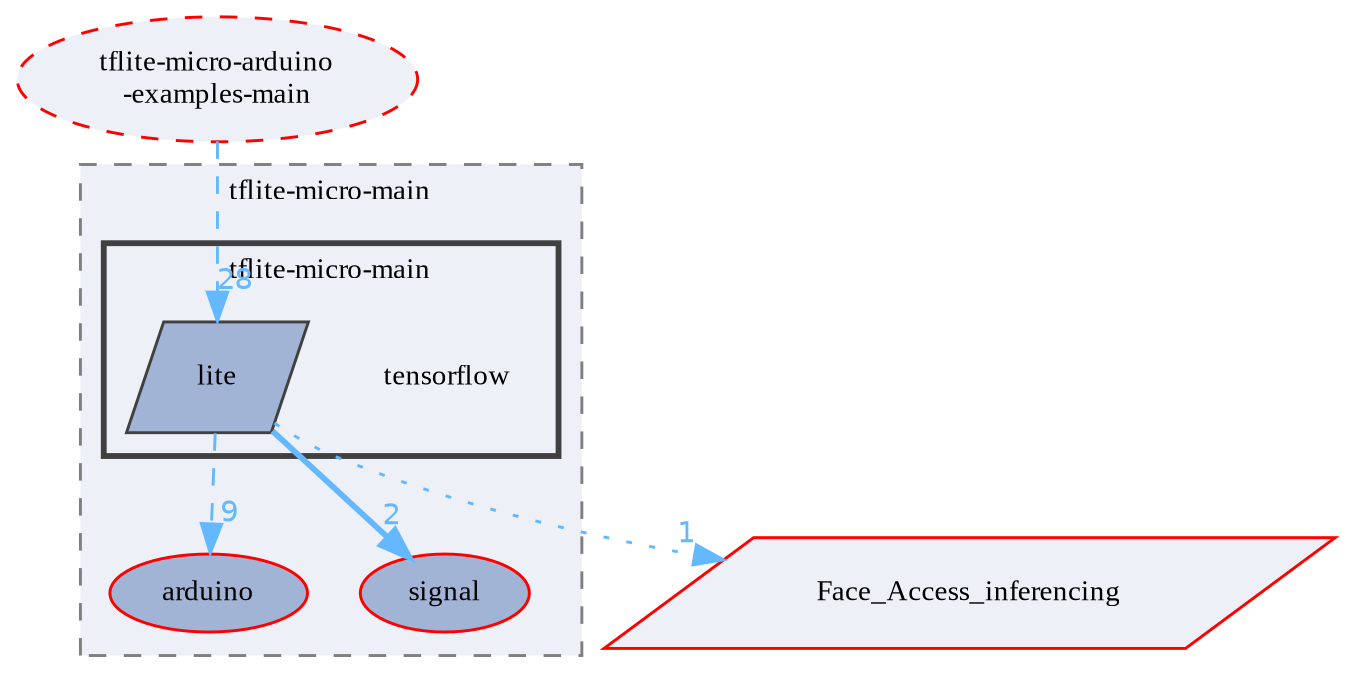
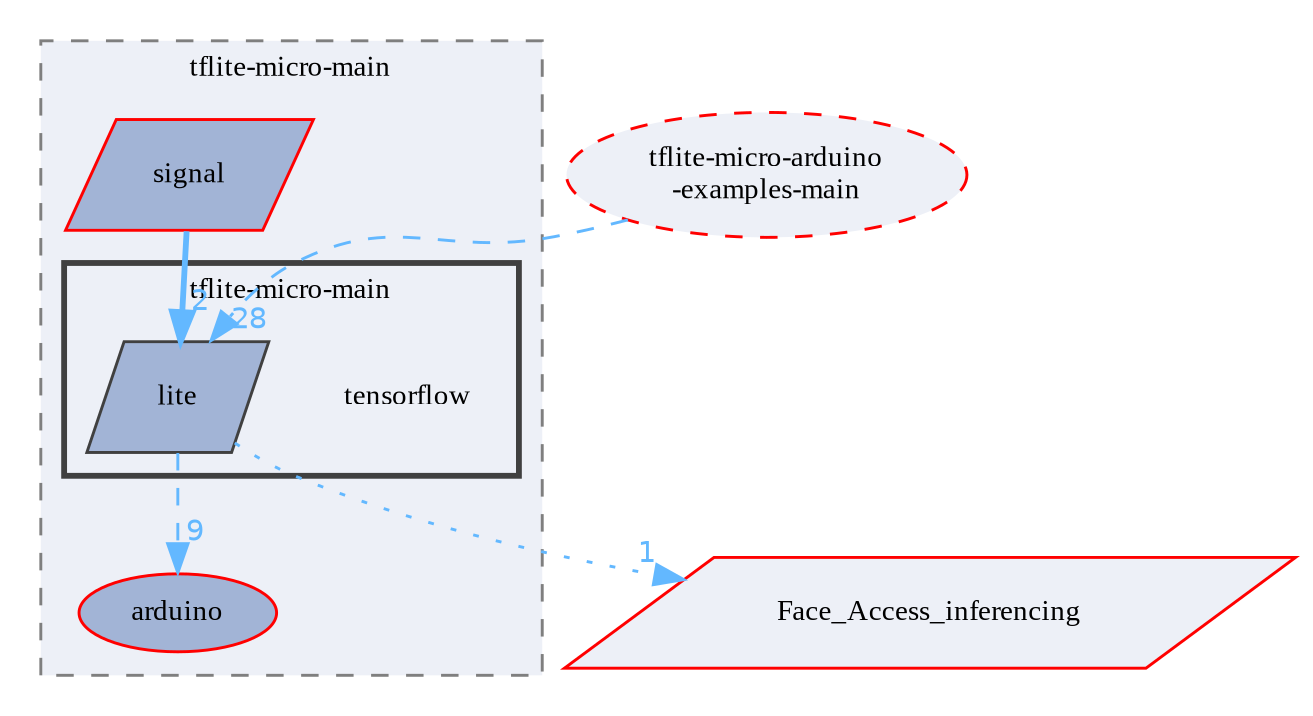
edge "lite" -> "signal": reversed
node "signal": shape ellipse -> parallelogram
